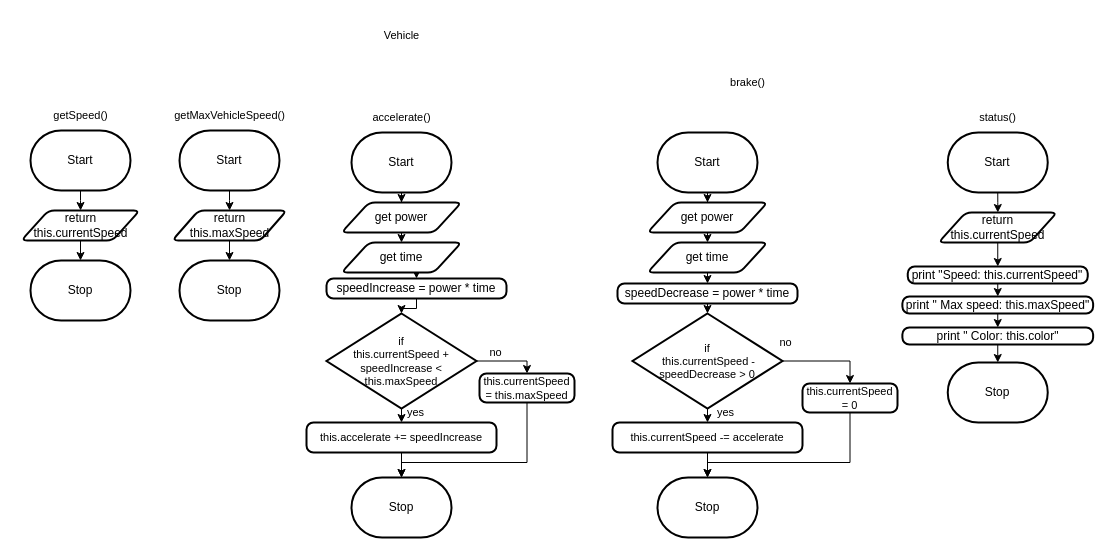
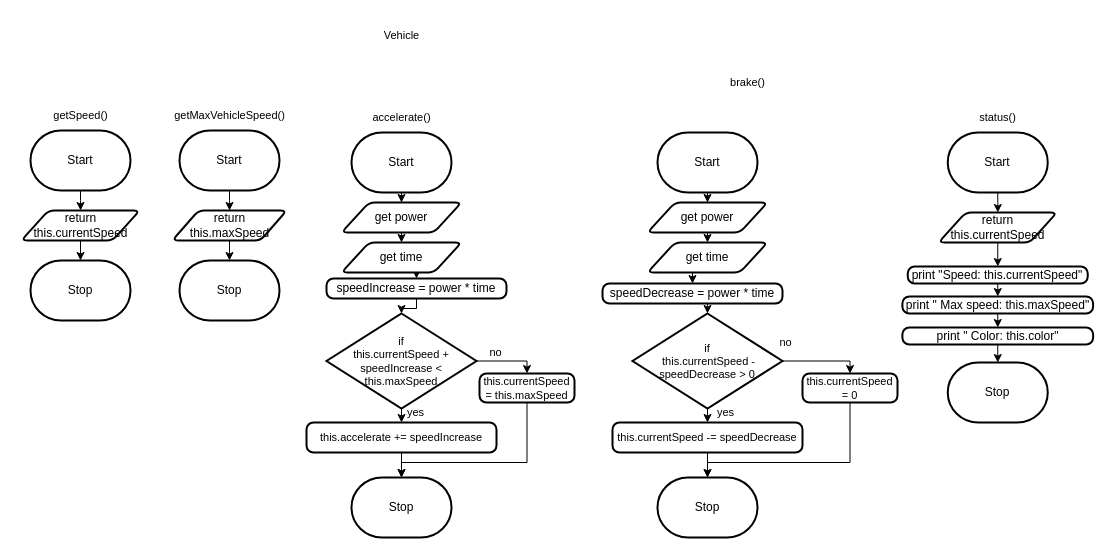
node "speedDecrease = power * time": moved (708, 294) -> (693, 294)
node "this.currentSpeed = 0": moved (850, 398) -> (850, 388)
node "this.currentSpeed -= accelerate": label "this.currentSpeed -= accelerate" -> "this.currentSpeed -= speedDecrease"
